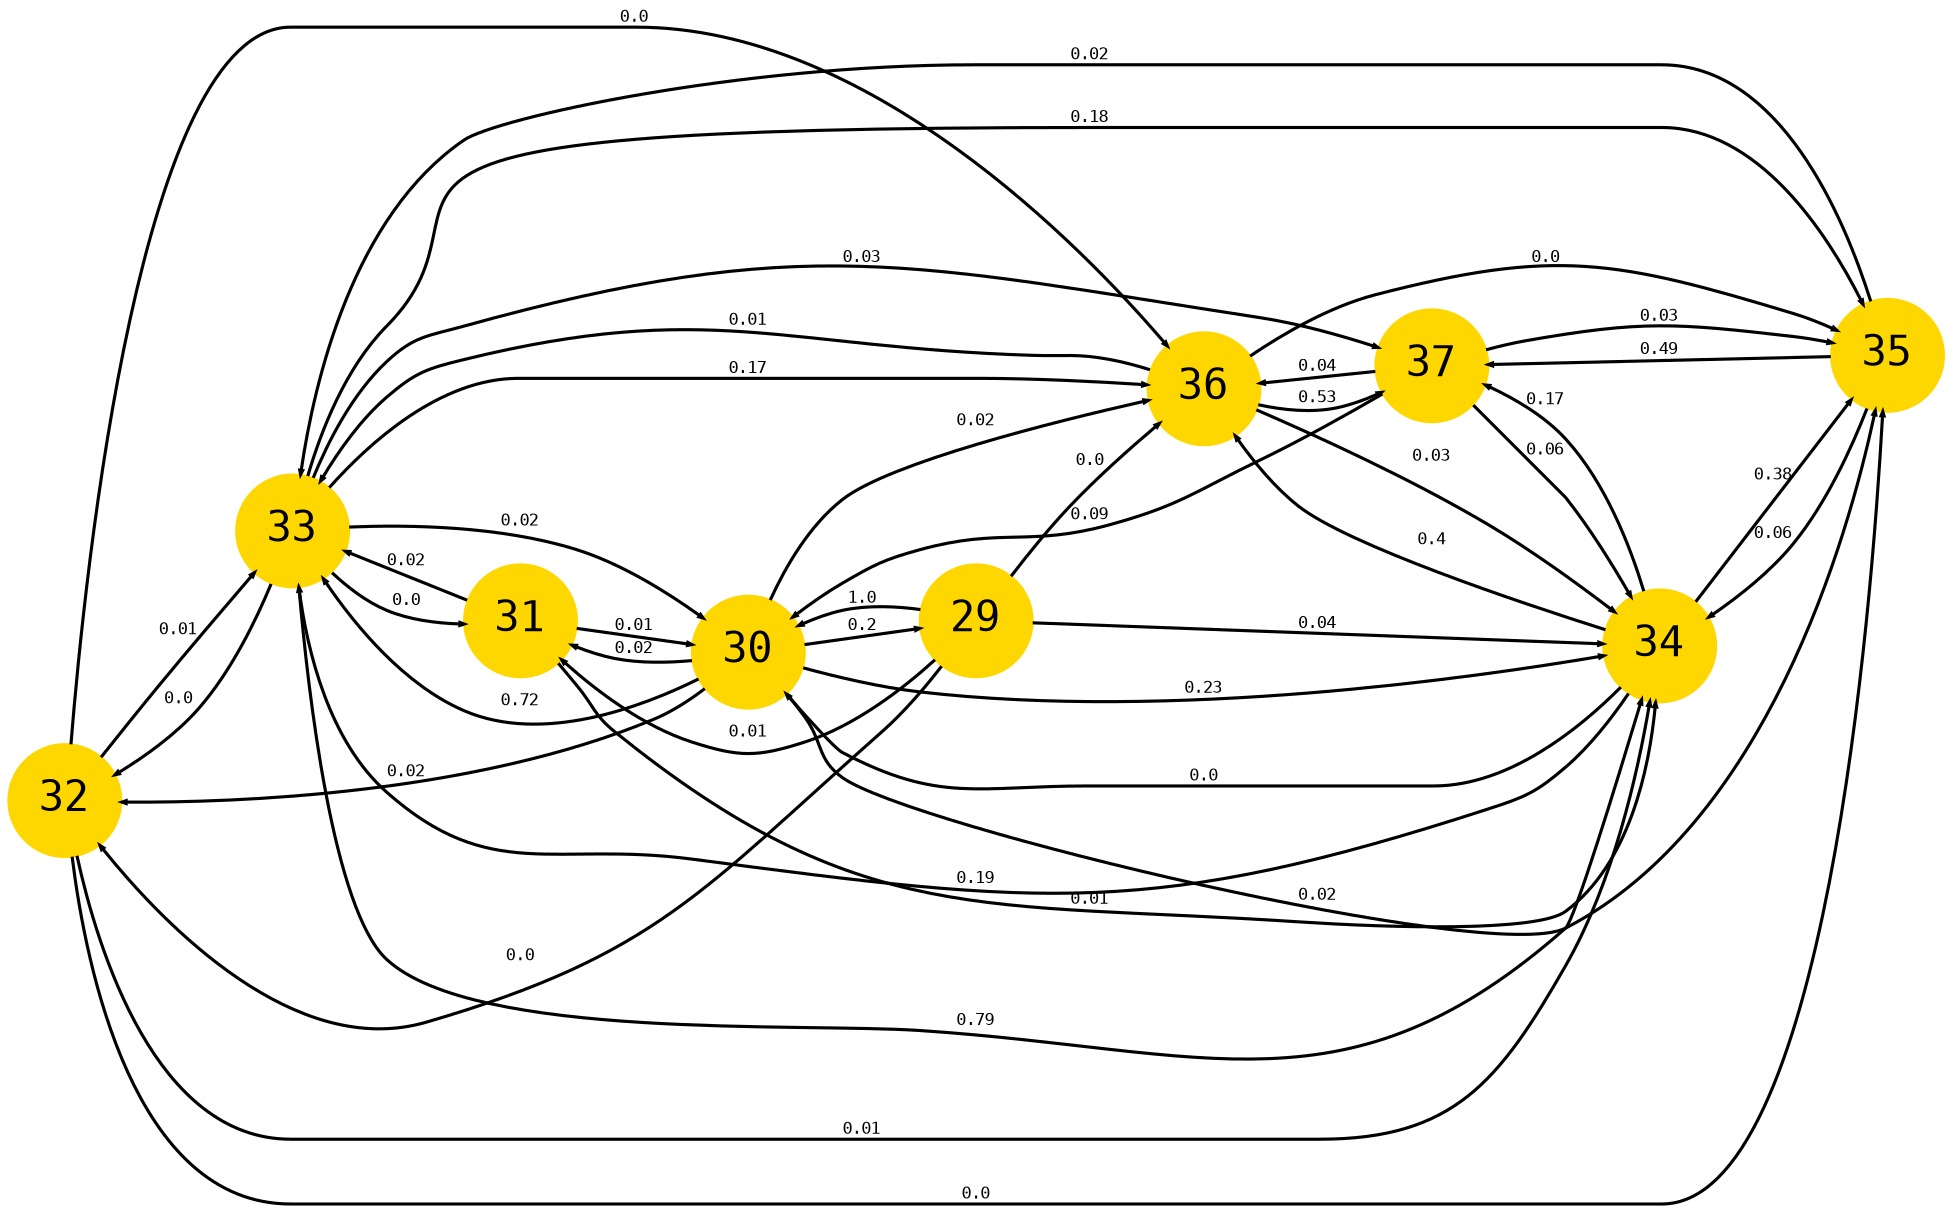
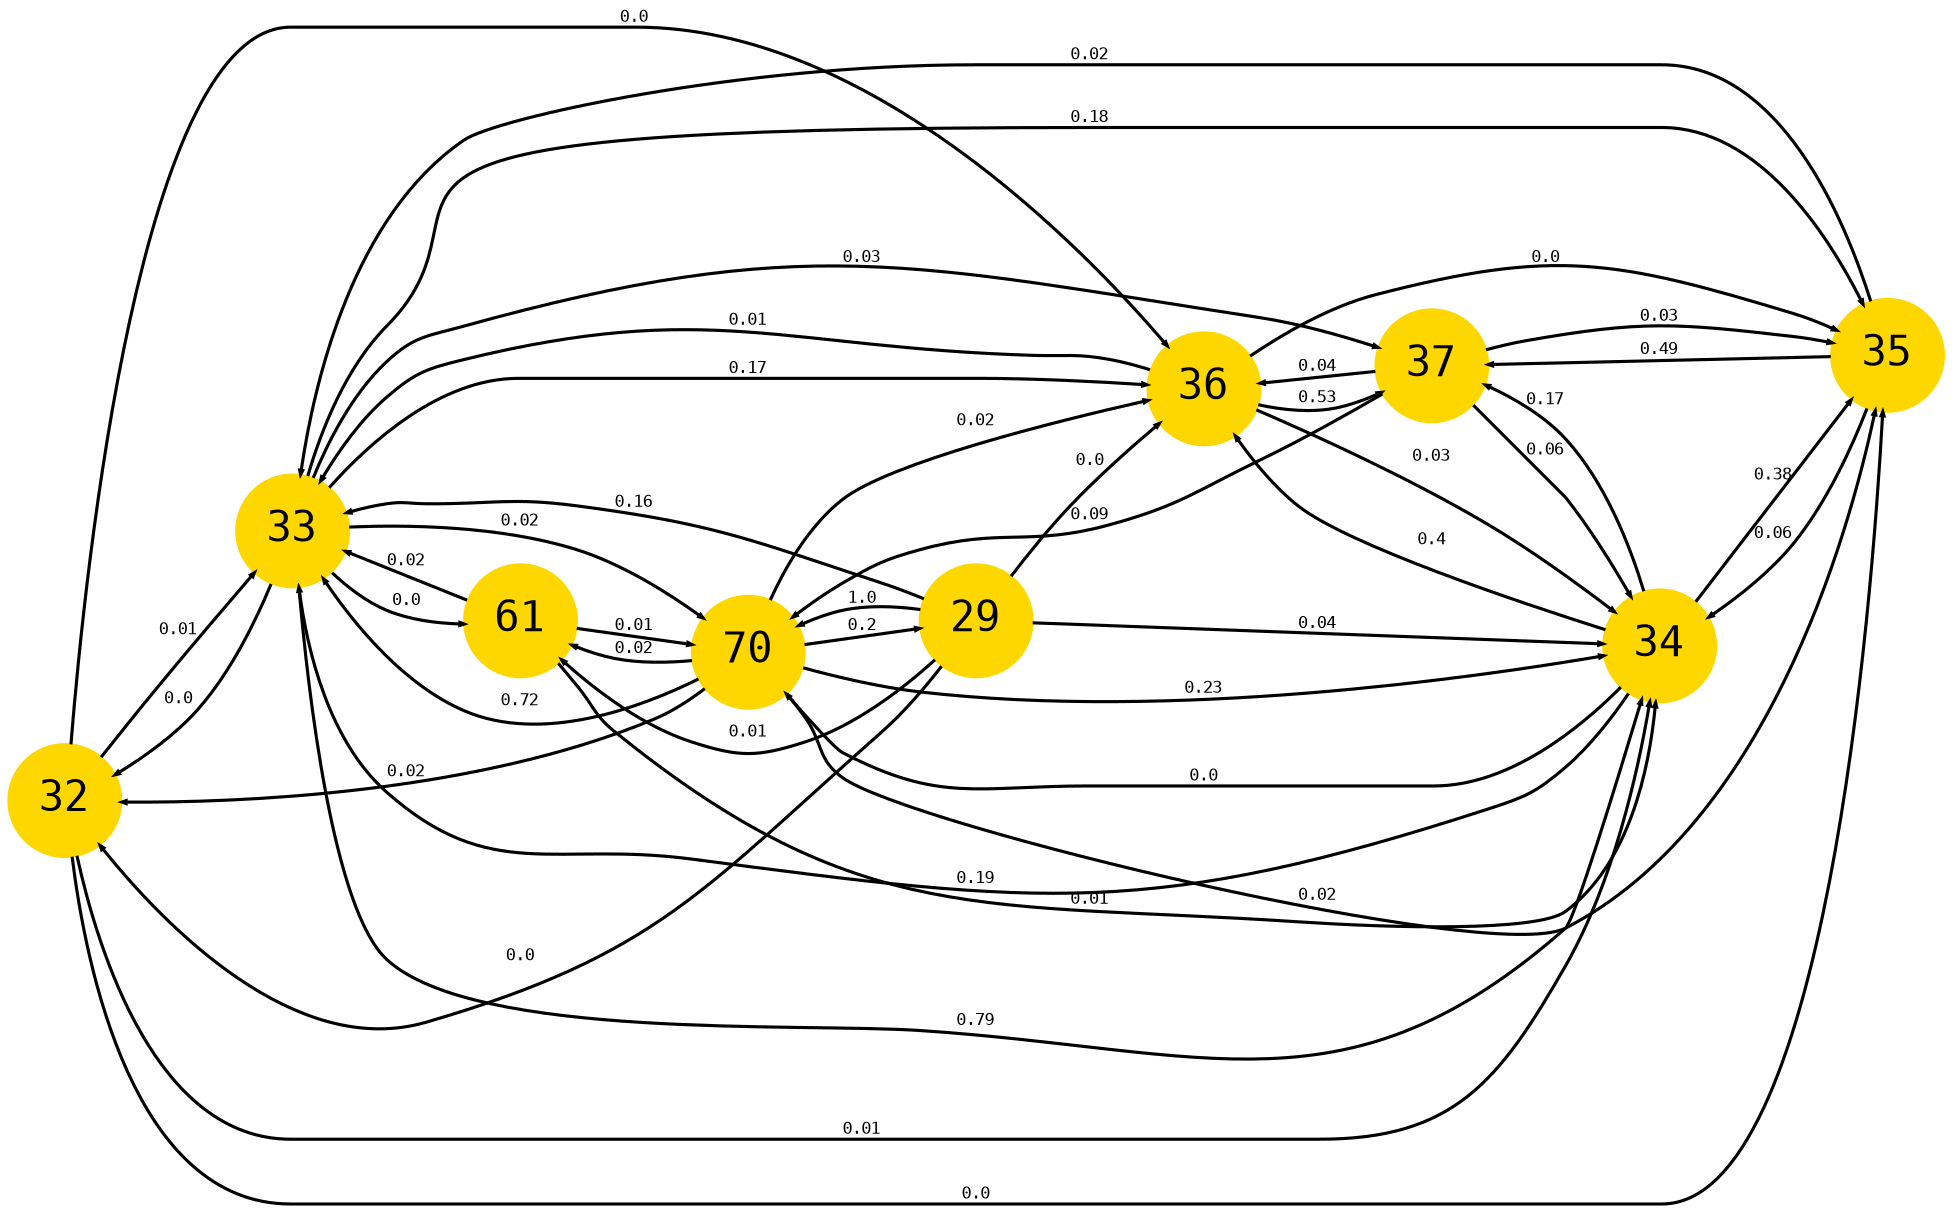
edge "29" -> "33": added, label "0.16"
node "31": label "31" -> "61"
node "30": label "30" -> "70"
